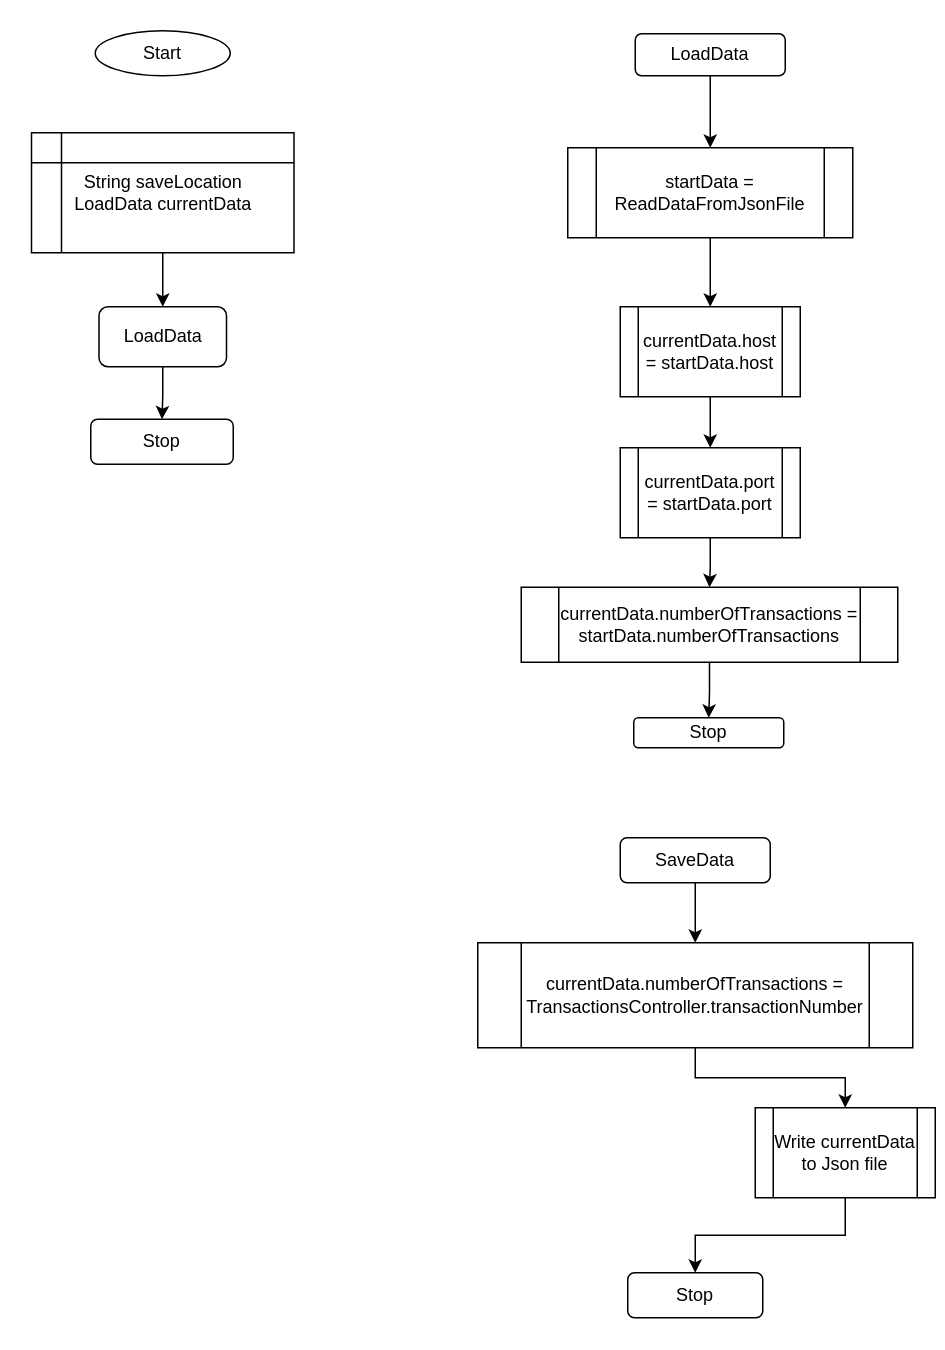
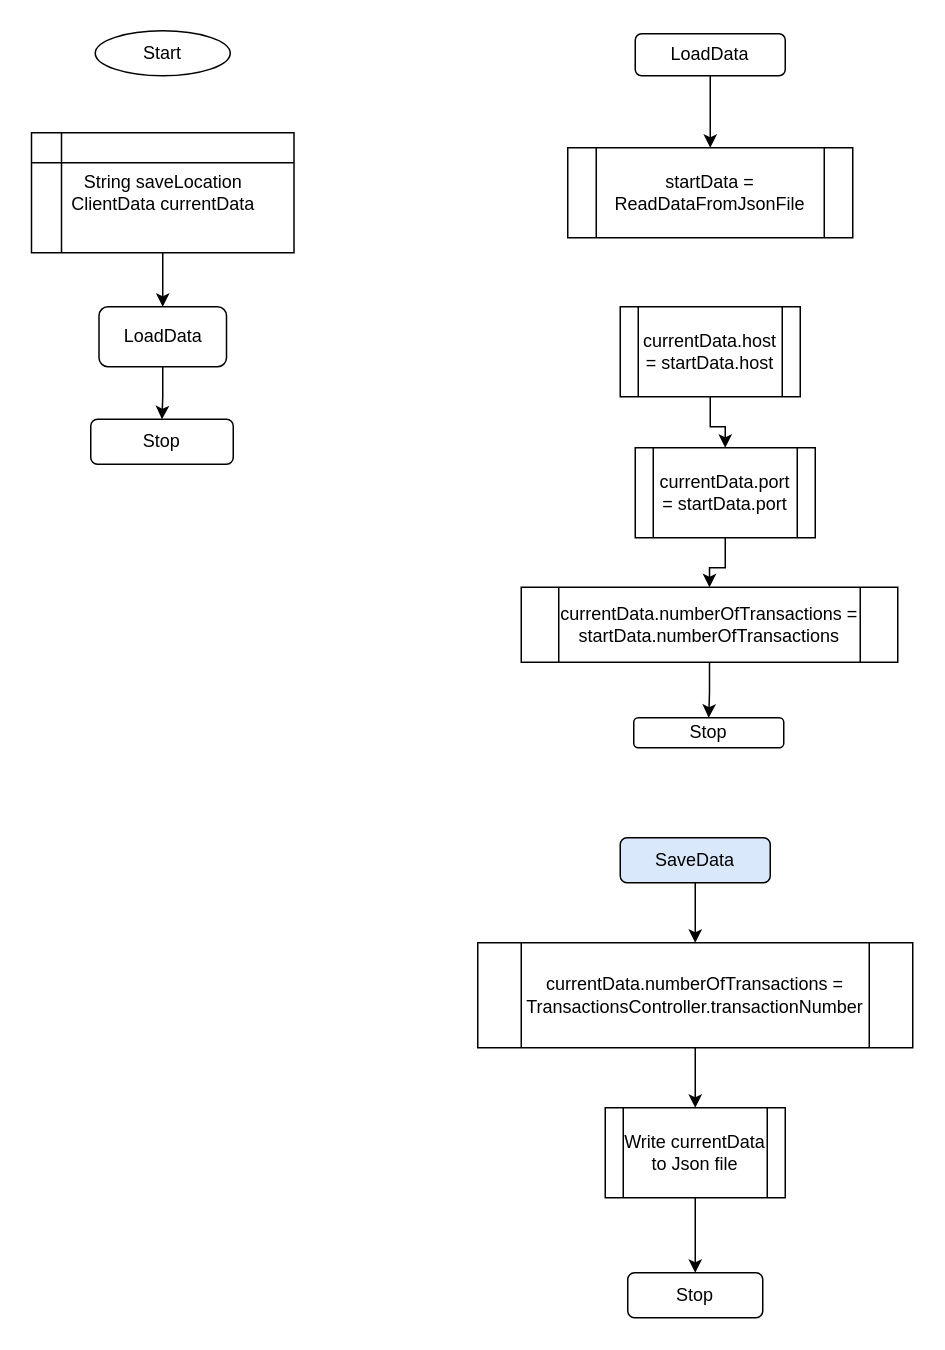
node "String saveLocation LoadData currentData": label "String saveLocation LoadData currentData" -> "String saveLocation ClientData currentData"
edge "startData = ReadDataFromJsonFile" -> "currentData.host = startData.host": removed
node "currentData.port = startData.port": moved (710, 493) -> (725, 493)
node "SaveData": fillcolor #ffffff -> #dae8fc
node "Write currentData to Json file": moved (845, 1153) -> (695, 1153)
